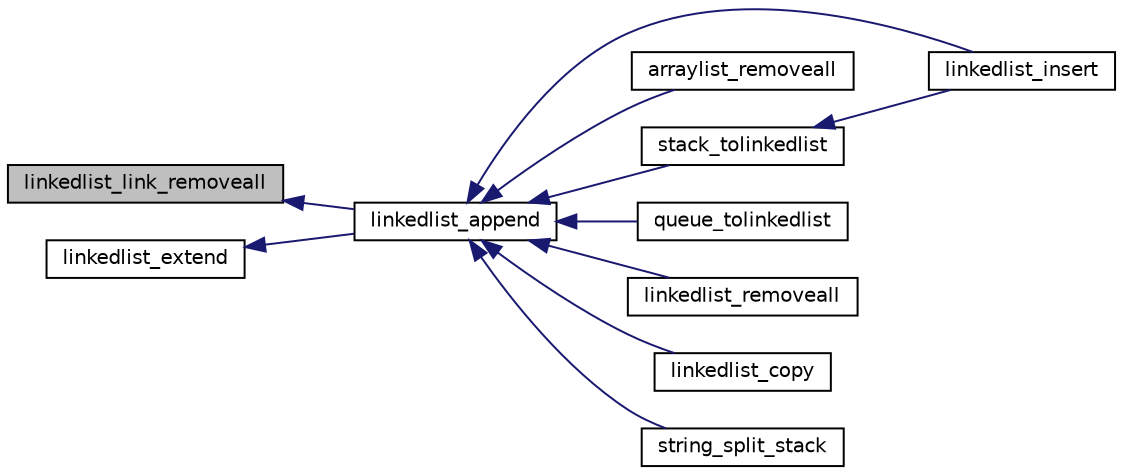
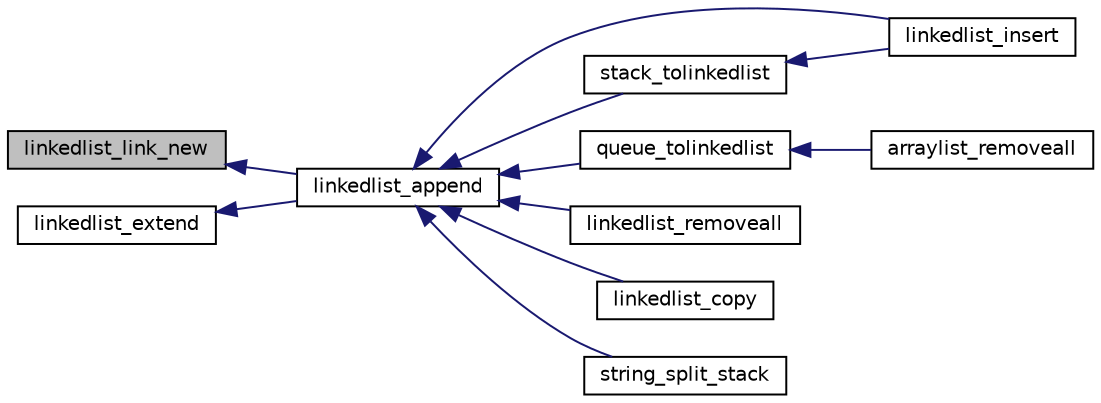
edge "arraylist_removeall" -> "linkedlist_append": now "arraylist_removeall" -> "queue_tolinkedlist"
node "linkedlist_link_removeall": label "linkedlist_link_removeall" -> "linkedlist_link_new"
